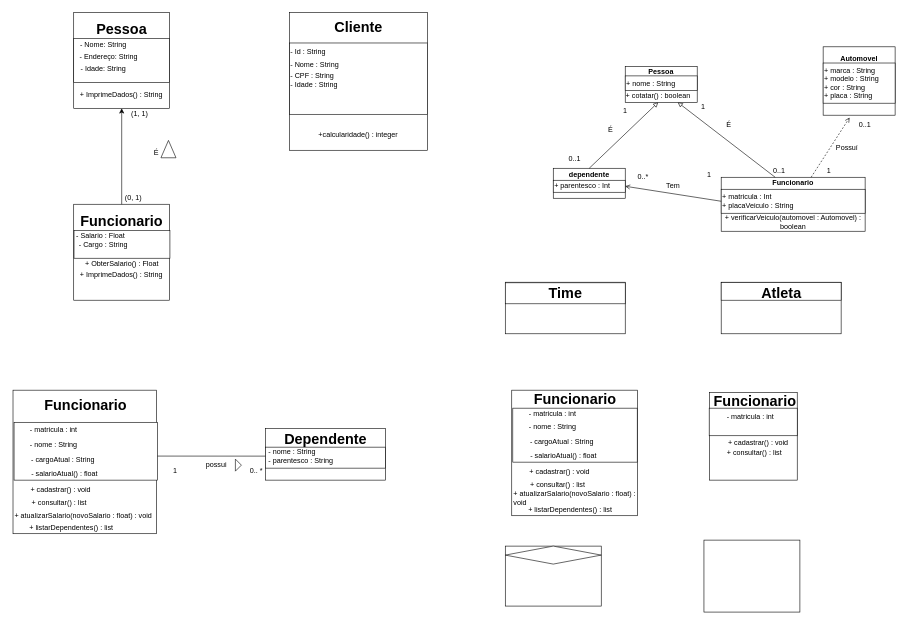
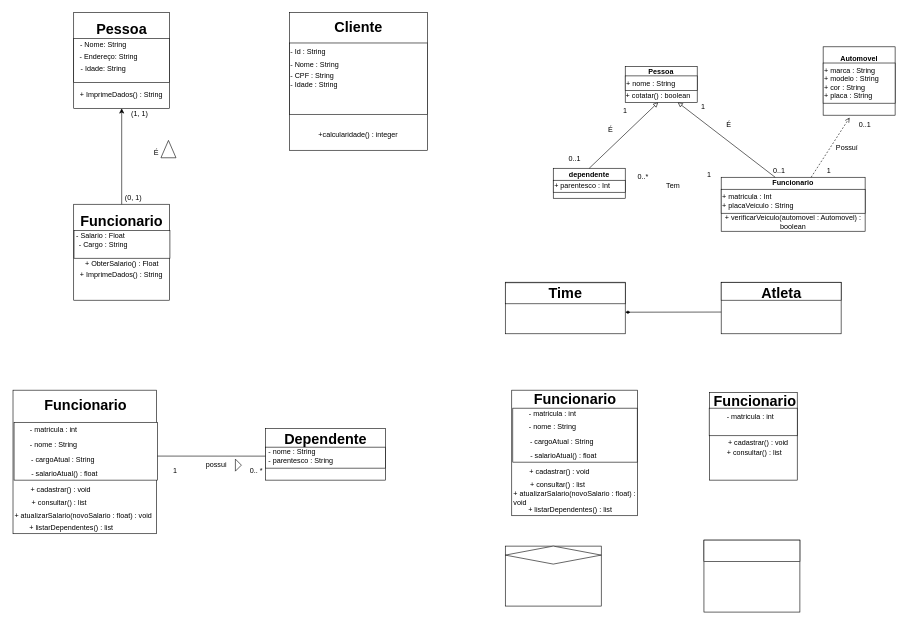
edge "+ matricula : Int + placaVeiculo : String" -> "+ parentesco : Int": removed
edge "+ idade" -> "+ técnico": added
node "itemPedido": added
